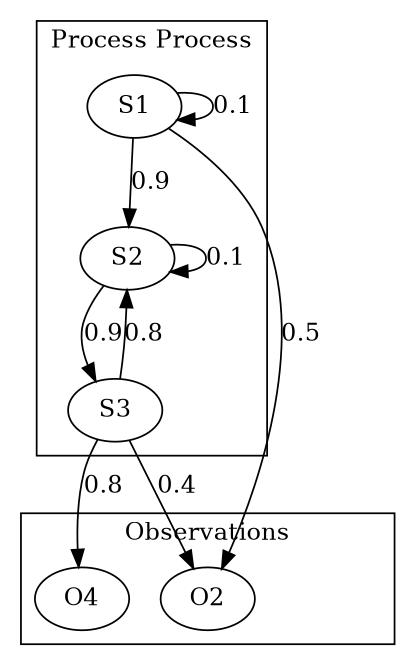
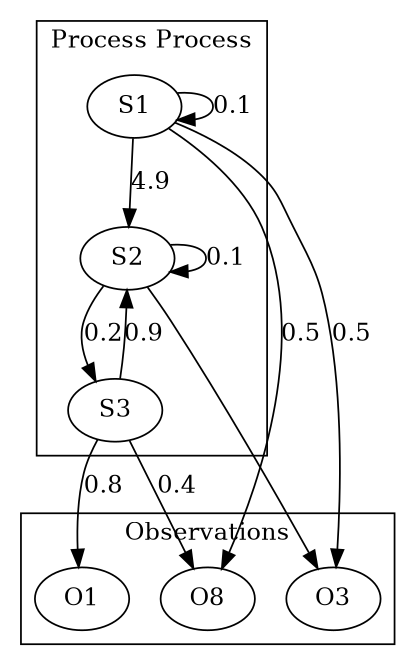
edge "S1" -> "S2": label "0.9" -> "4.9"
edge "S2" -> "S3": label "0.9" -> "0.2"
edge "S3" -> "S2": label "0.8" -> "0.9"
node "O4": label "O4" -> "O1"
node "O2": label "O2" -> "O8"
node "O3": added
